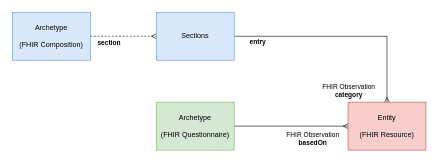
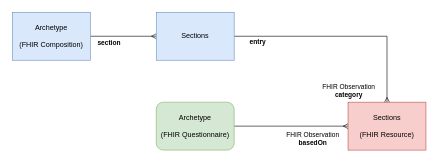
edge "Archetype (FHIR Composition)" -> "Sections": style dashed -> solid
node "Archetype (FHIR Questionnaire)": shape rectangle -> rounded rectangle
node "Entity (FHIR Resource)": label "Entity (FHIR Resource)" -> "Sections (FHIR Resource)"
